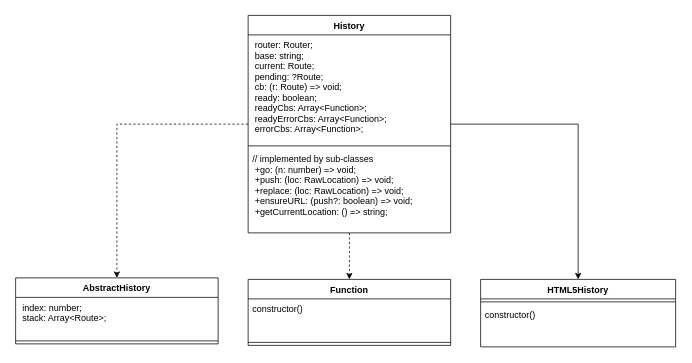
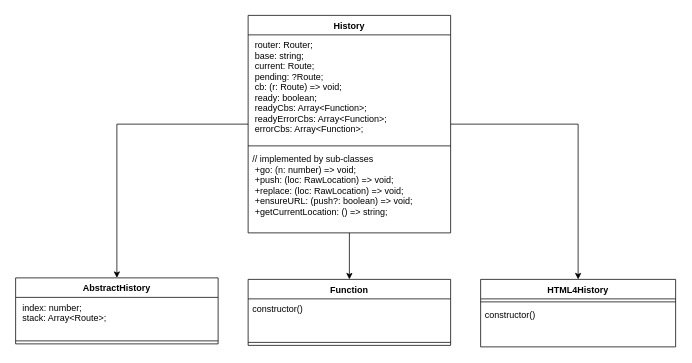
edge "History" -> "AbstractHistory": style dashed -> solid
edge "History" -> "Function": style dashed -> solid
node "HTML5History": label "HTML5History" -> "HTML4History"
